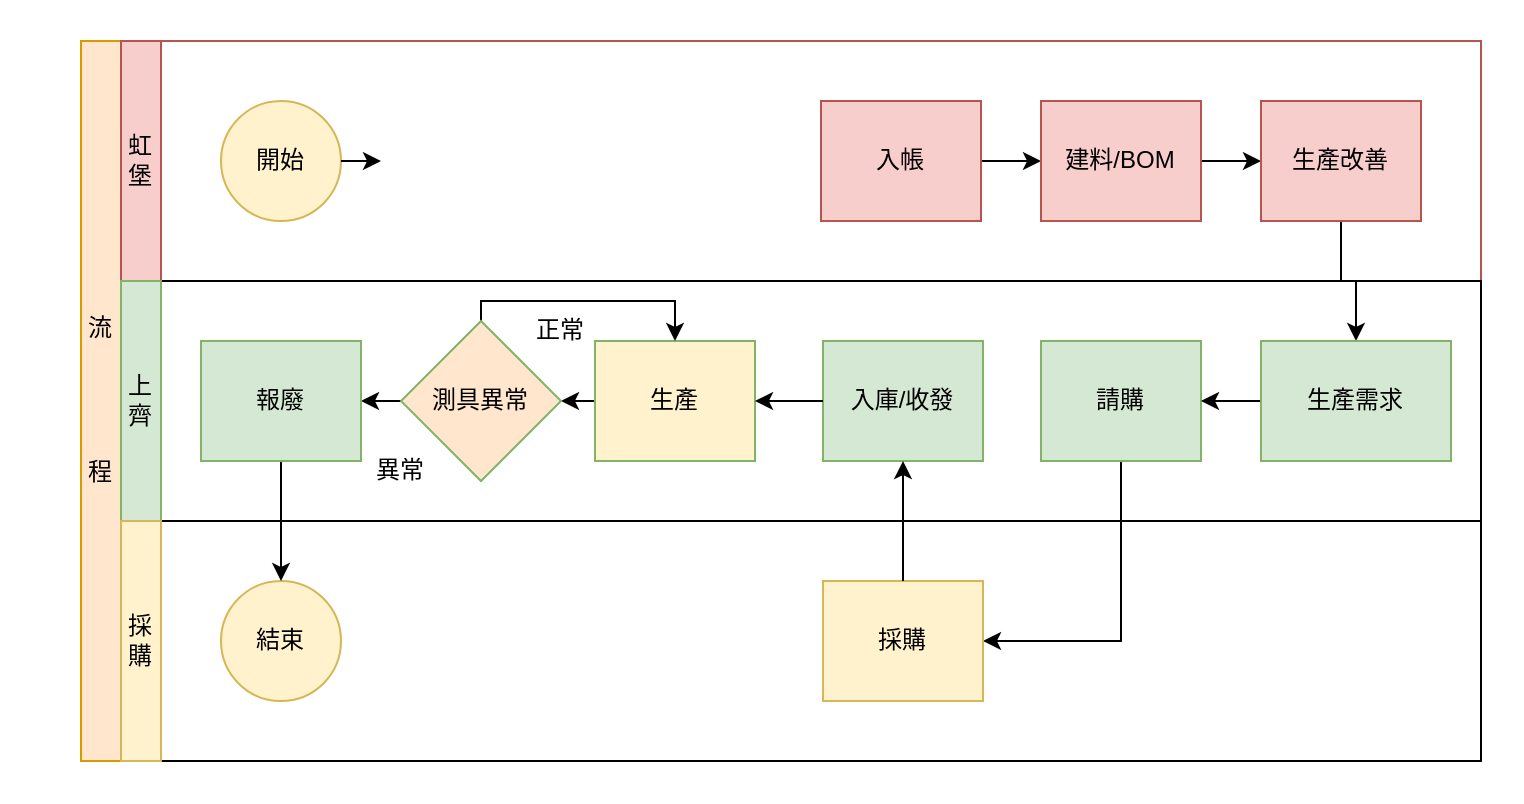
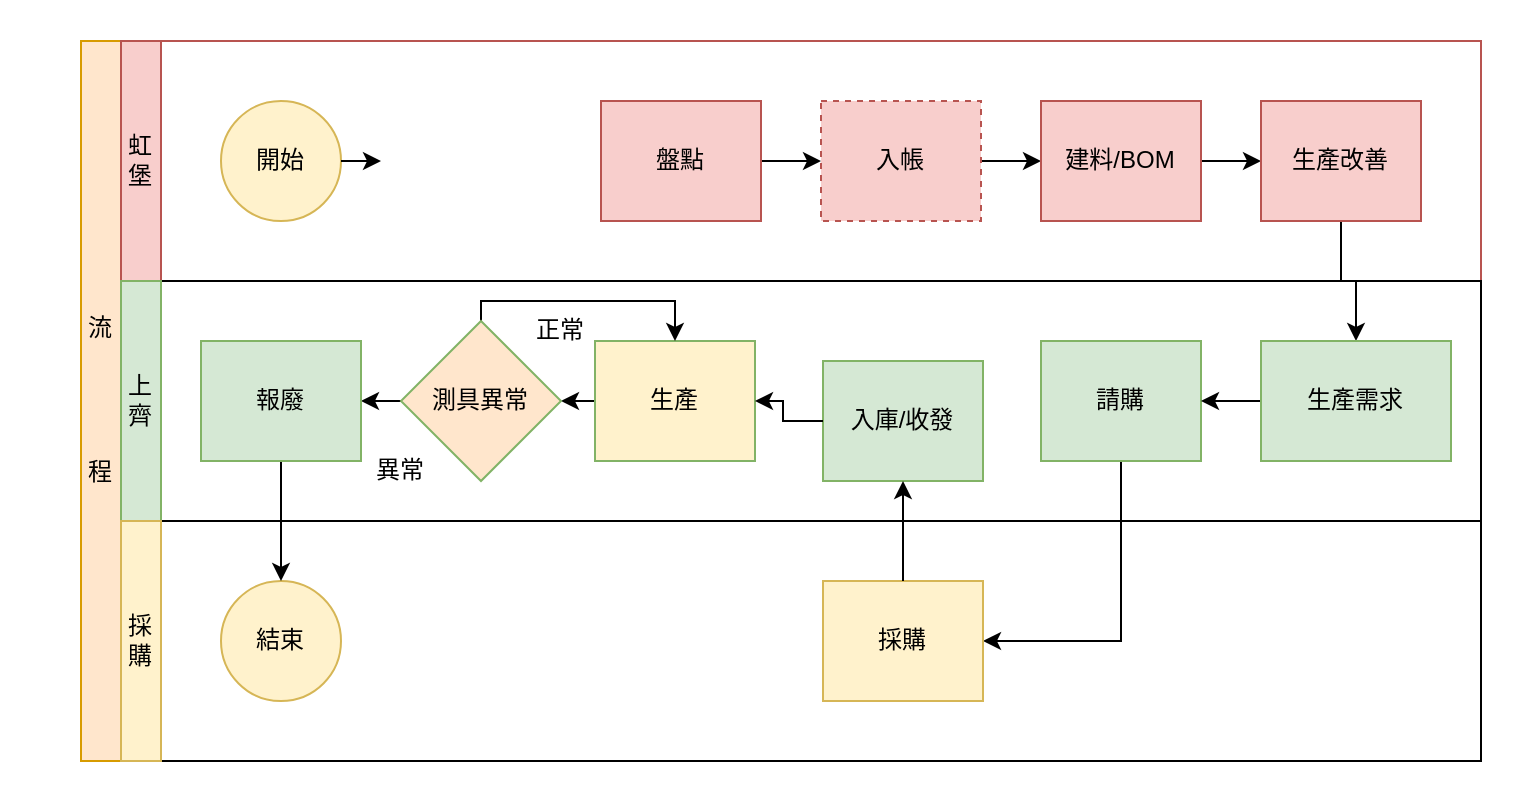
node "盤點": added
edge "盤點" -> "入帳": added
node "入帳": style solid -> dashed
node "入庫/收發": moved (903, 401) -> (903, 421)
